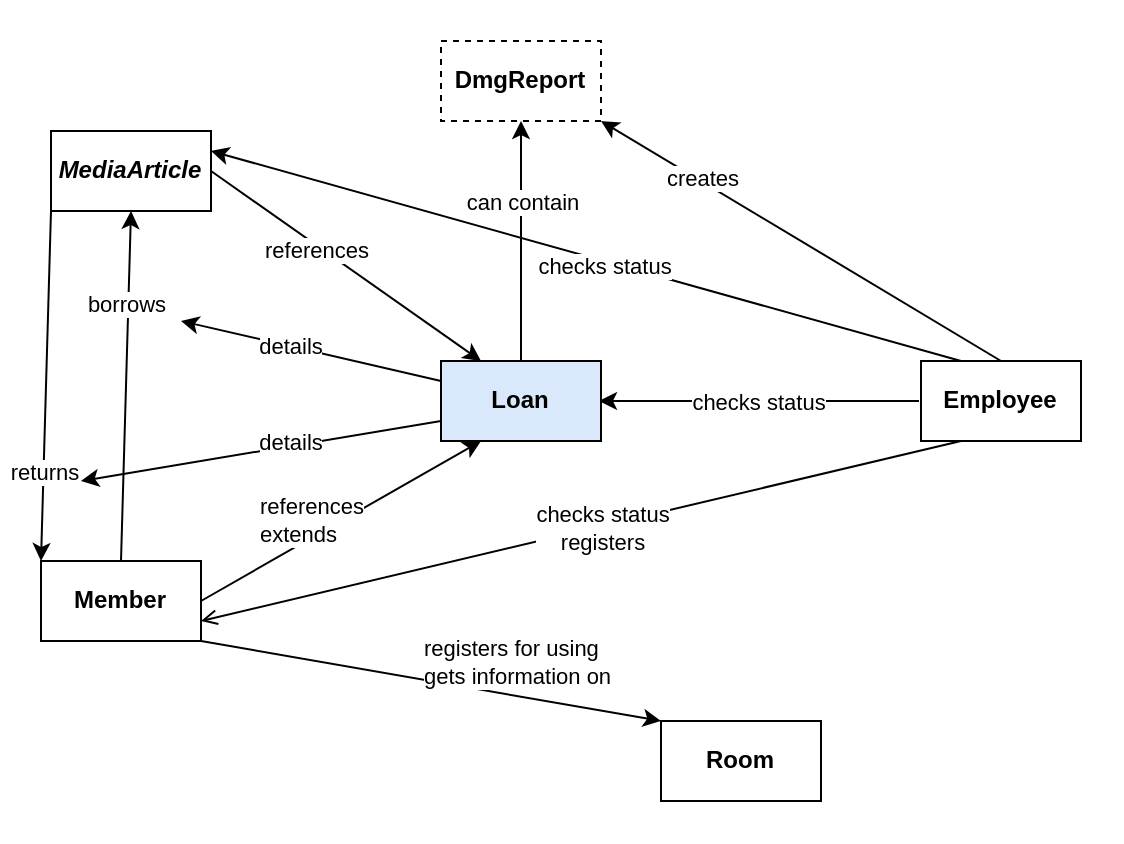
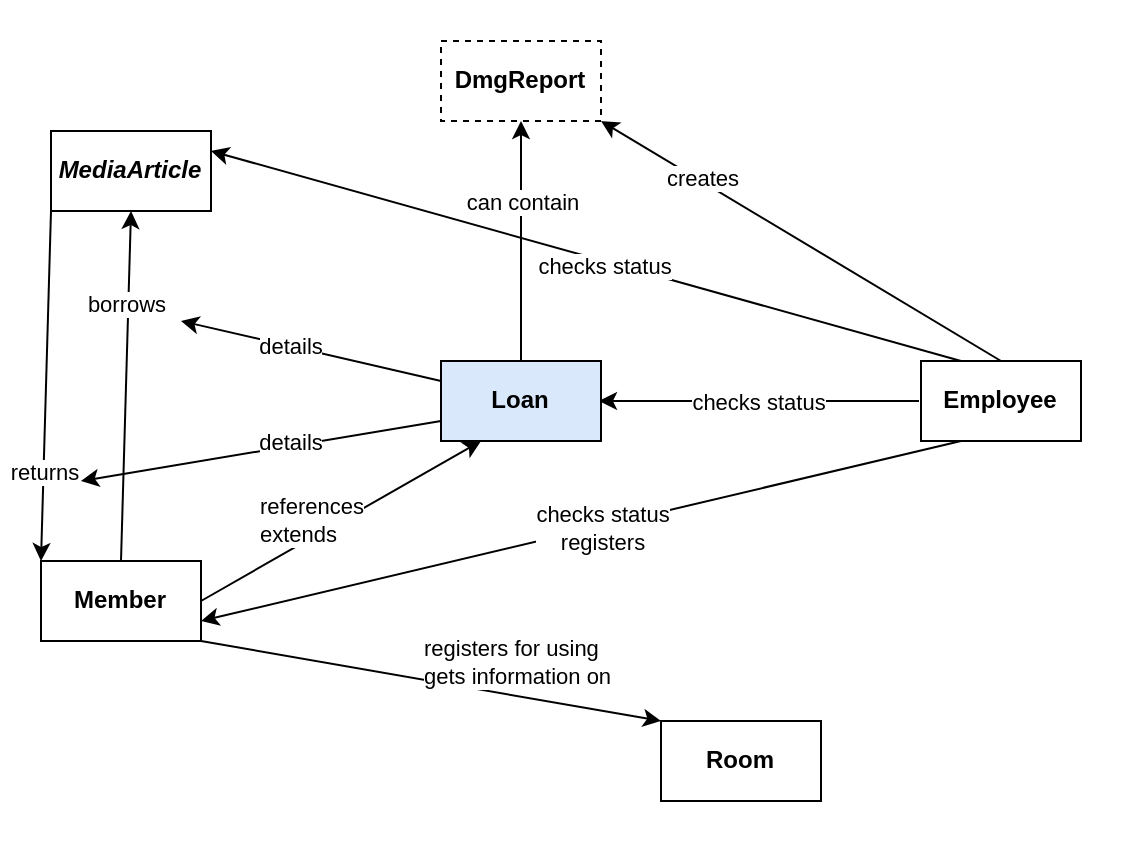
edge "MediaArticle" -> "Loan": removed, label "references"
edge "Employee" -> "Member": arrowhead open -> classic
